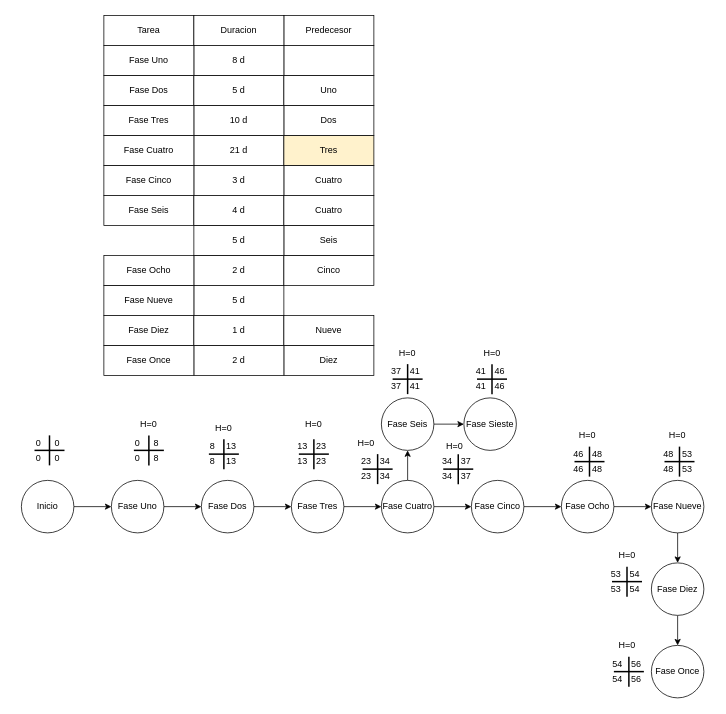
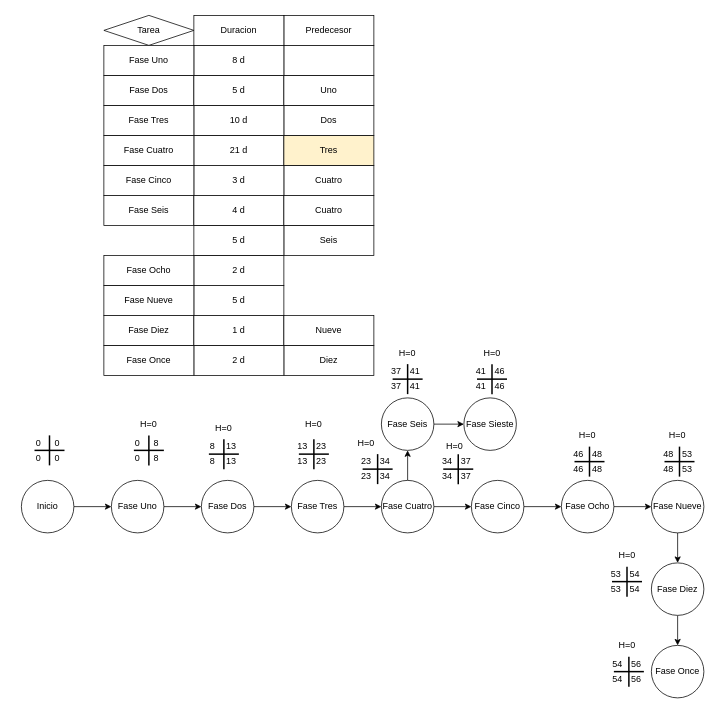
node "Tarea": shape rectangle -> diamond
node "Cinco": removed
